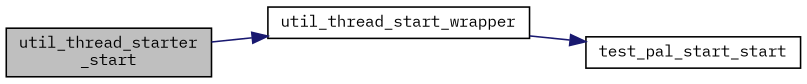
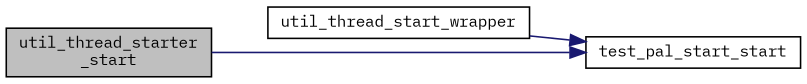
edge "util_thread_starter _start" -> "util_thread_start_wrapper": now "util_thread_starter _start" -> "test_pal_start_start"
